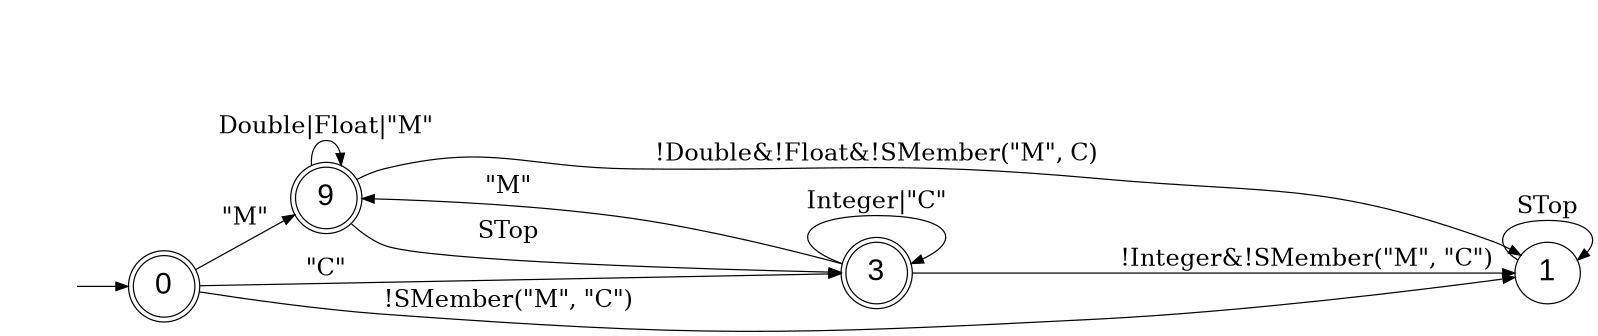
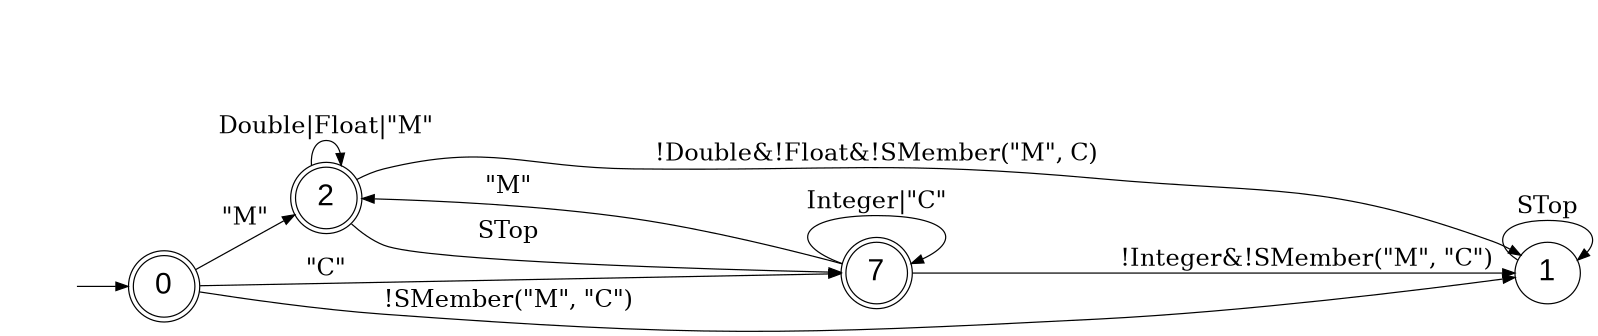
node "9": label "9" -> "2"
node "3": label "3" -> "7"
